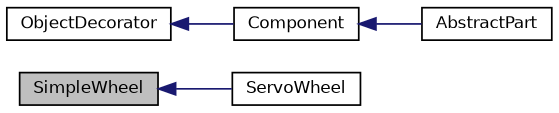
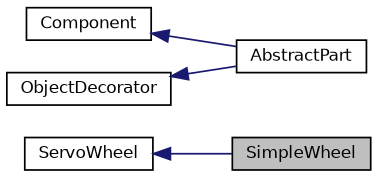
edge "Component" -> "ObjectDecorator": now "AbstractPart" -> "ObjectDecorator"
edge "ServoWheel" -> "SimpleWheel": reversed
